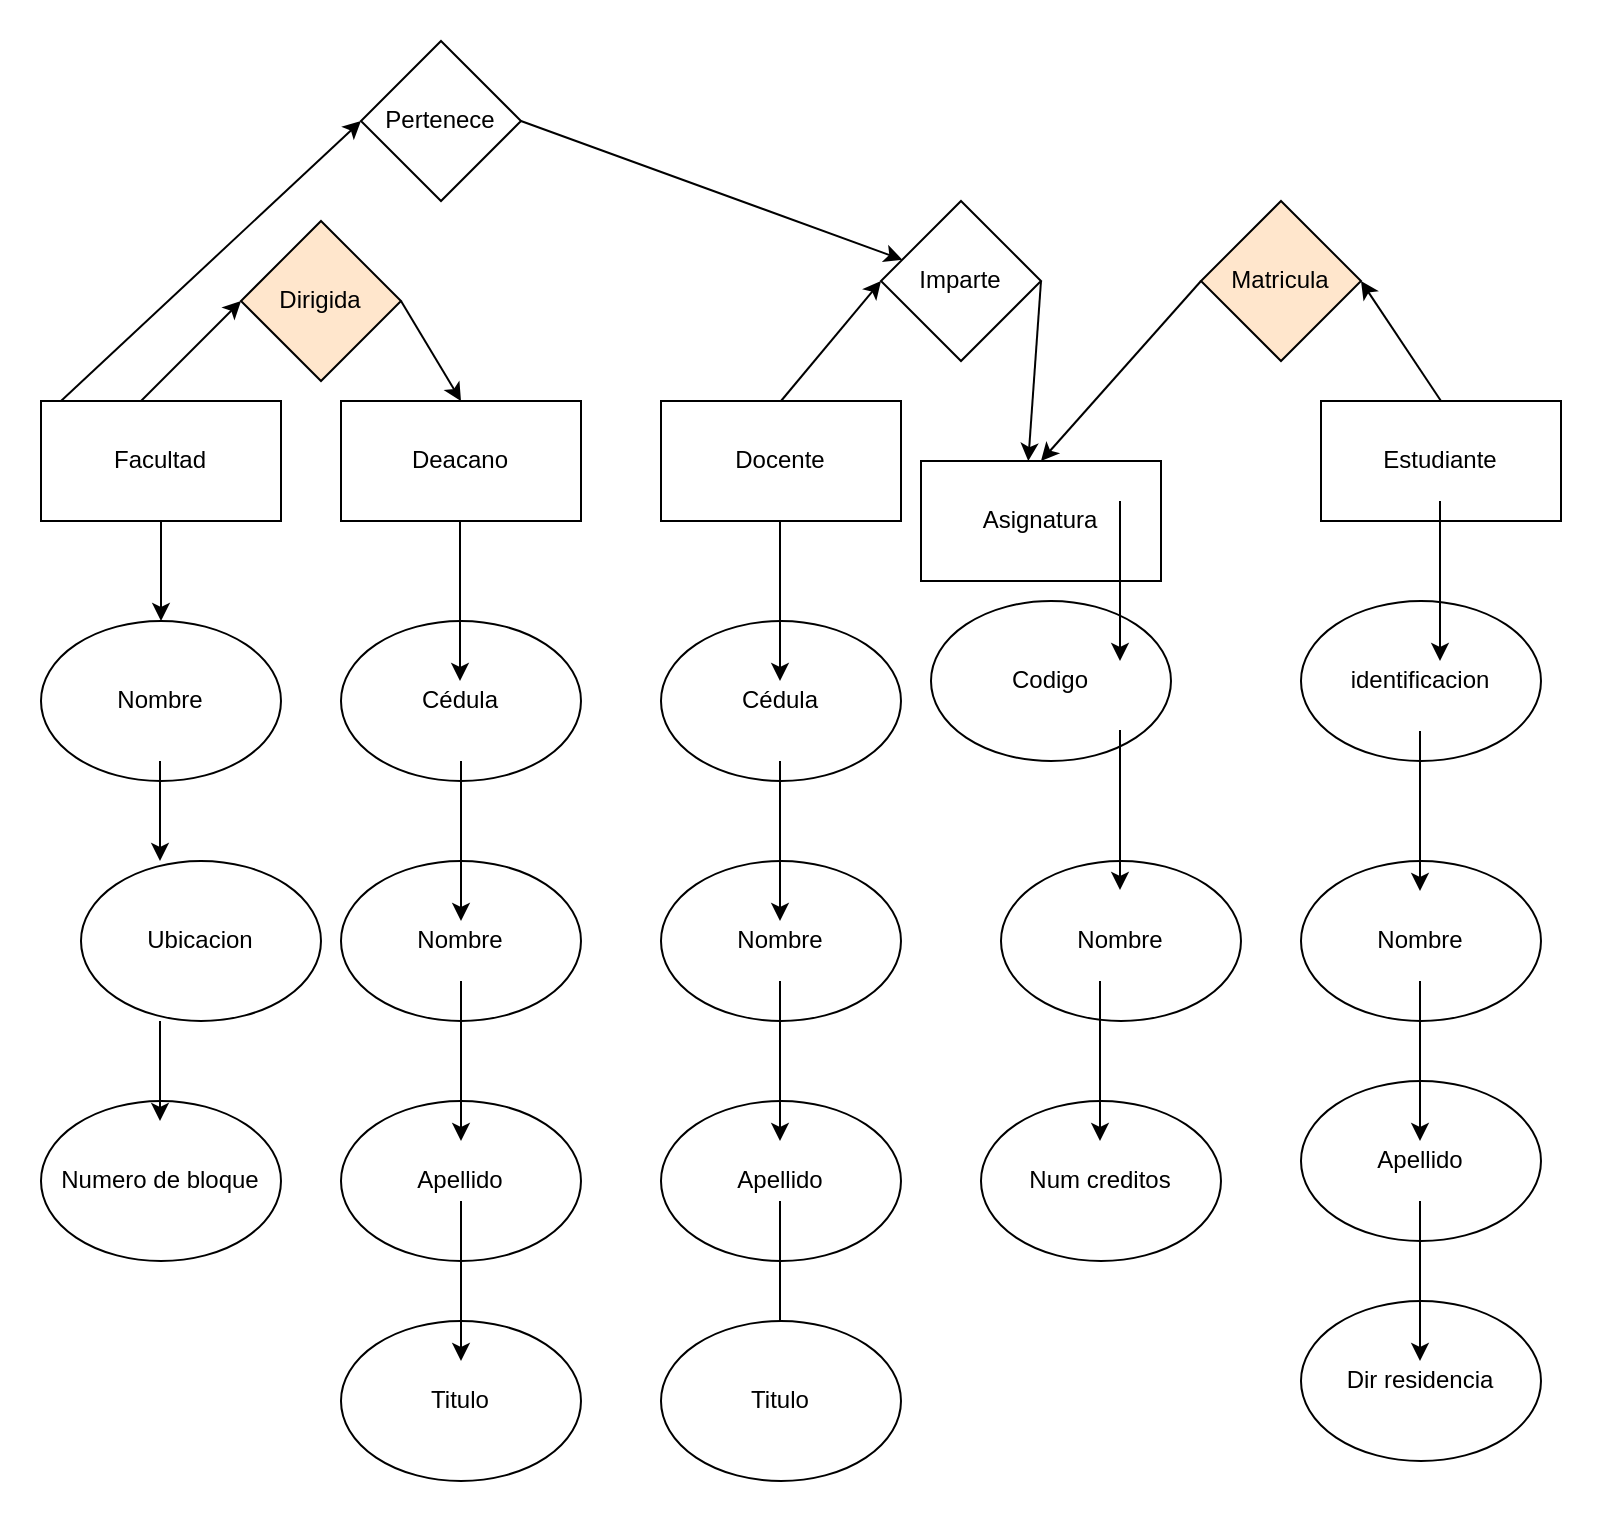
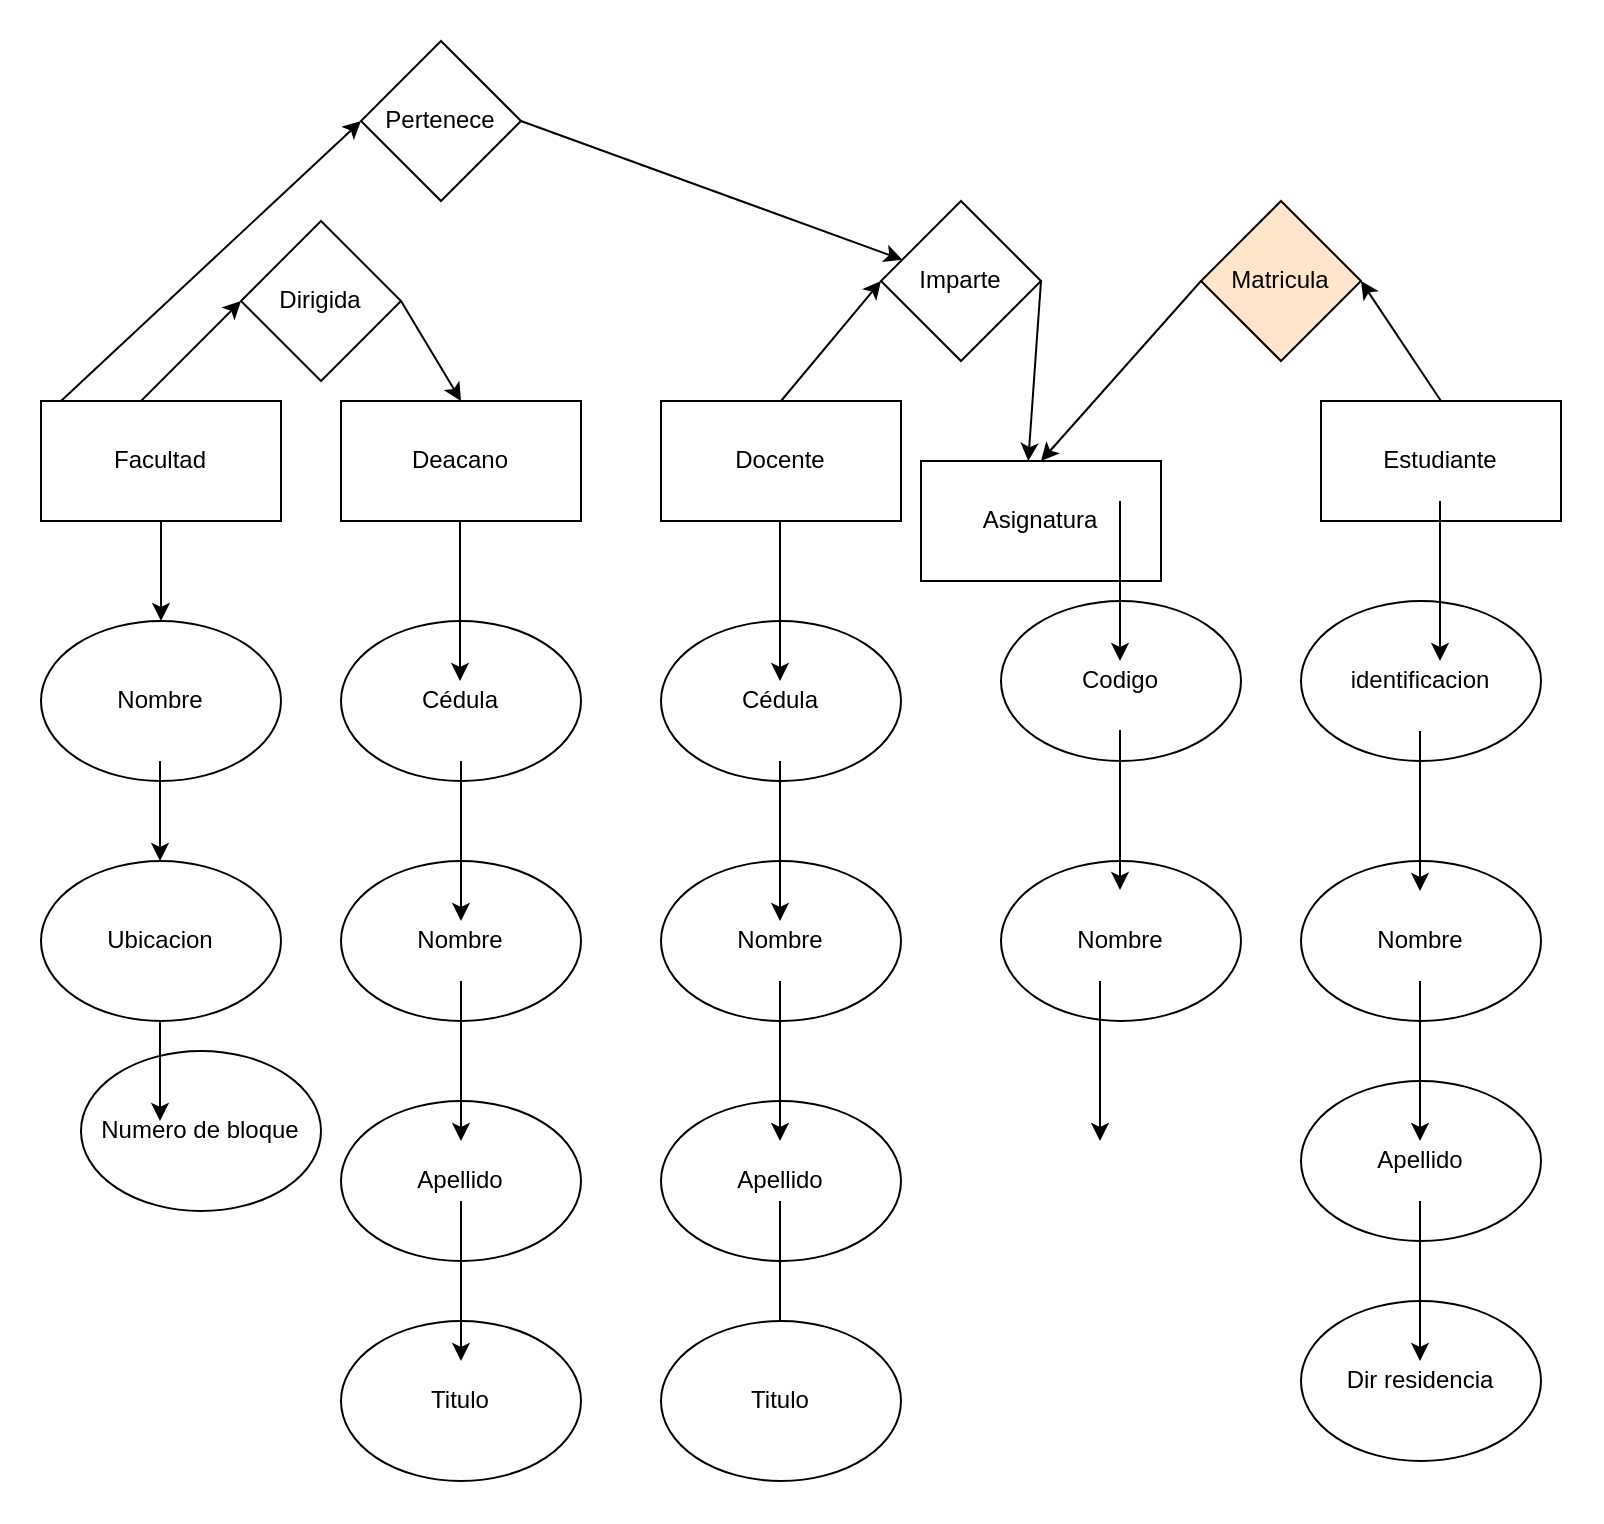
node "Dirigida": fillcolor #ffe6cc -> #ffffff
node "Codigo": moved (1051, 681) -> (1121, 681)
node "Ubicacion": moved (201, 941) -> (161, 941)
node "Numero de bloque": moved (161, 1181) -> (201, 1131)
node "Num creditos": removed
